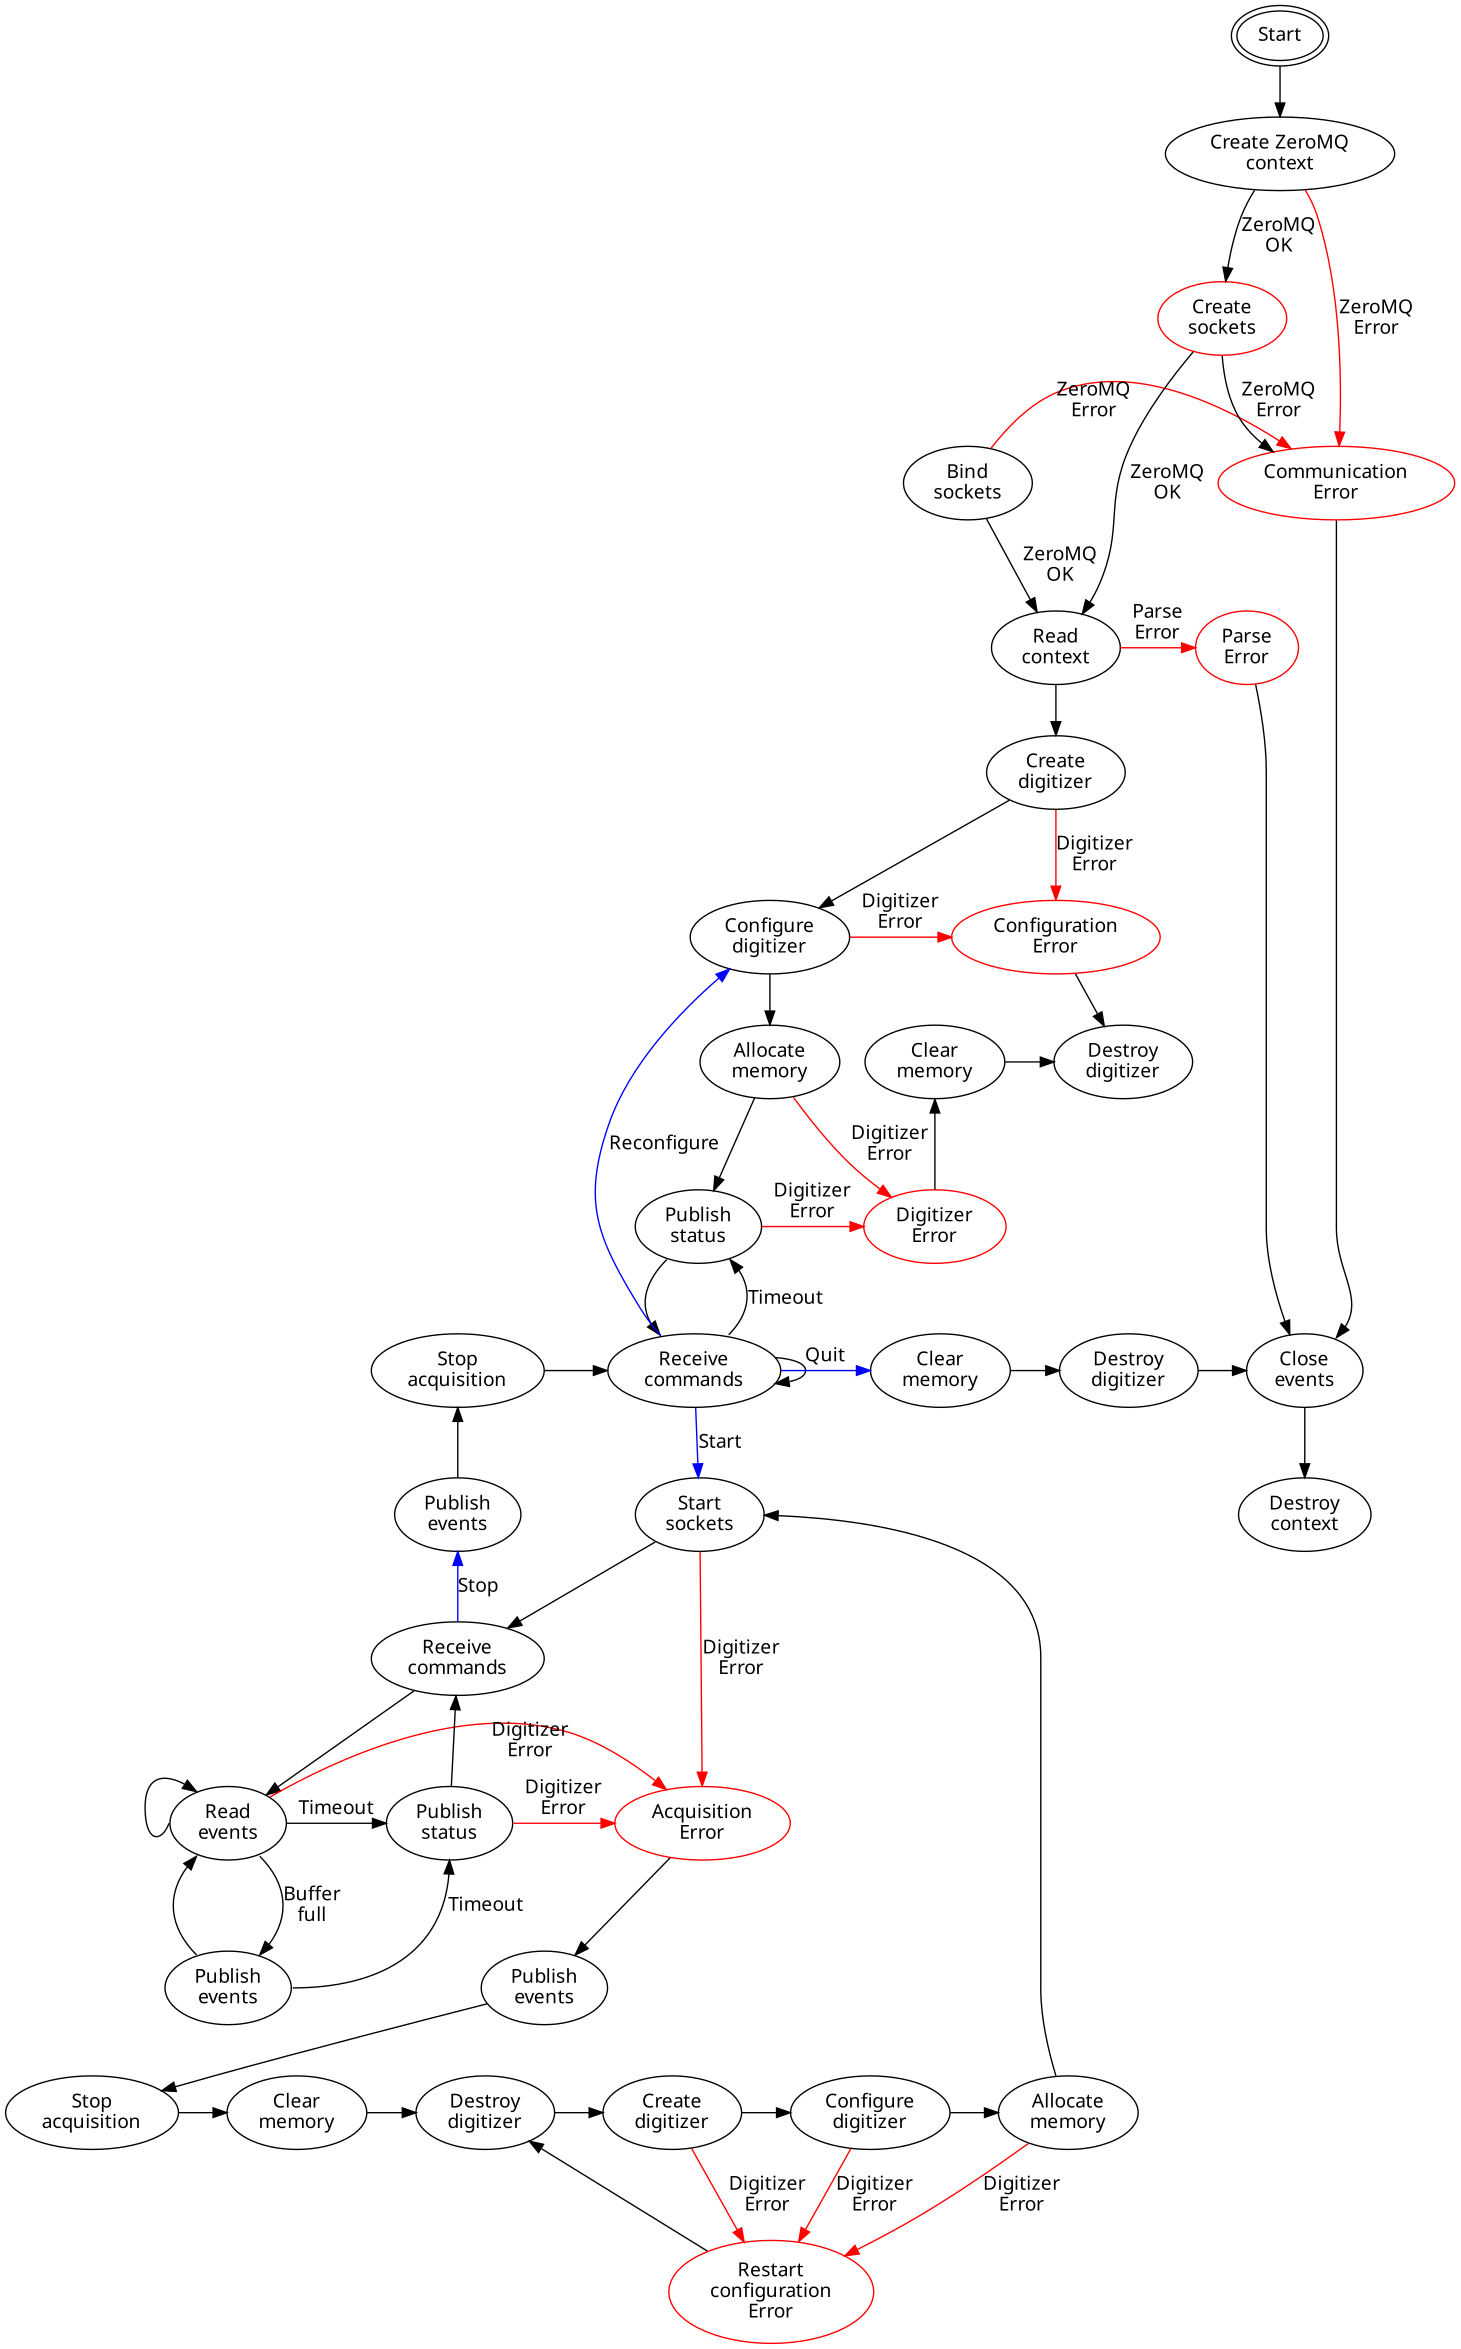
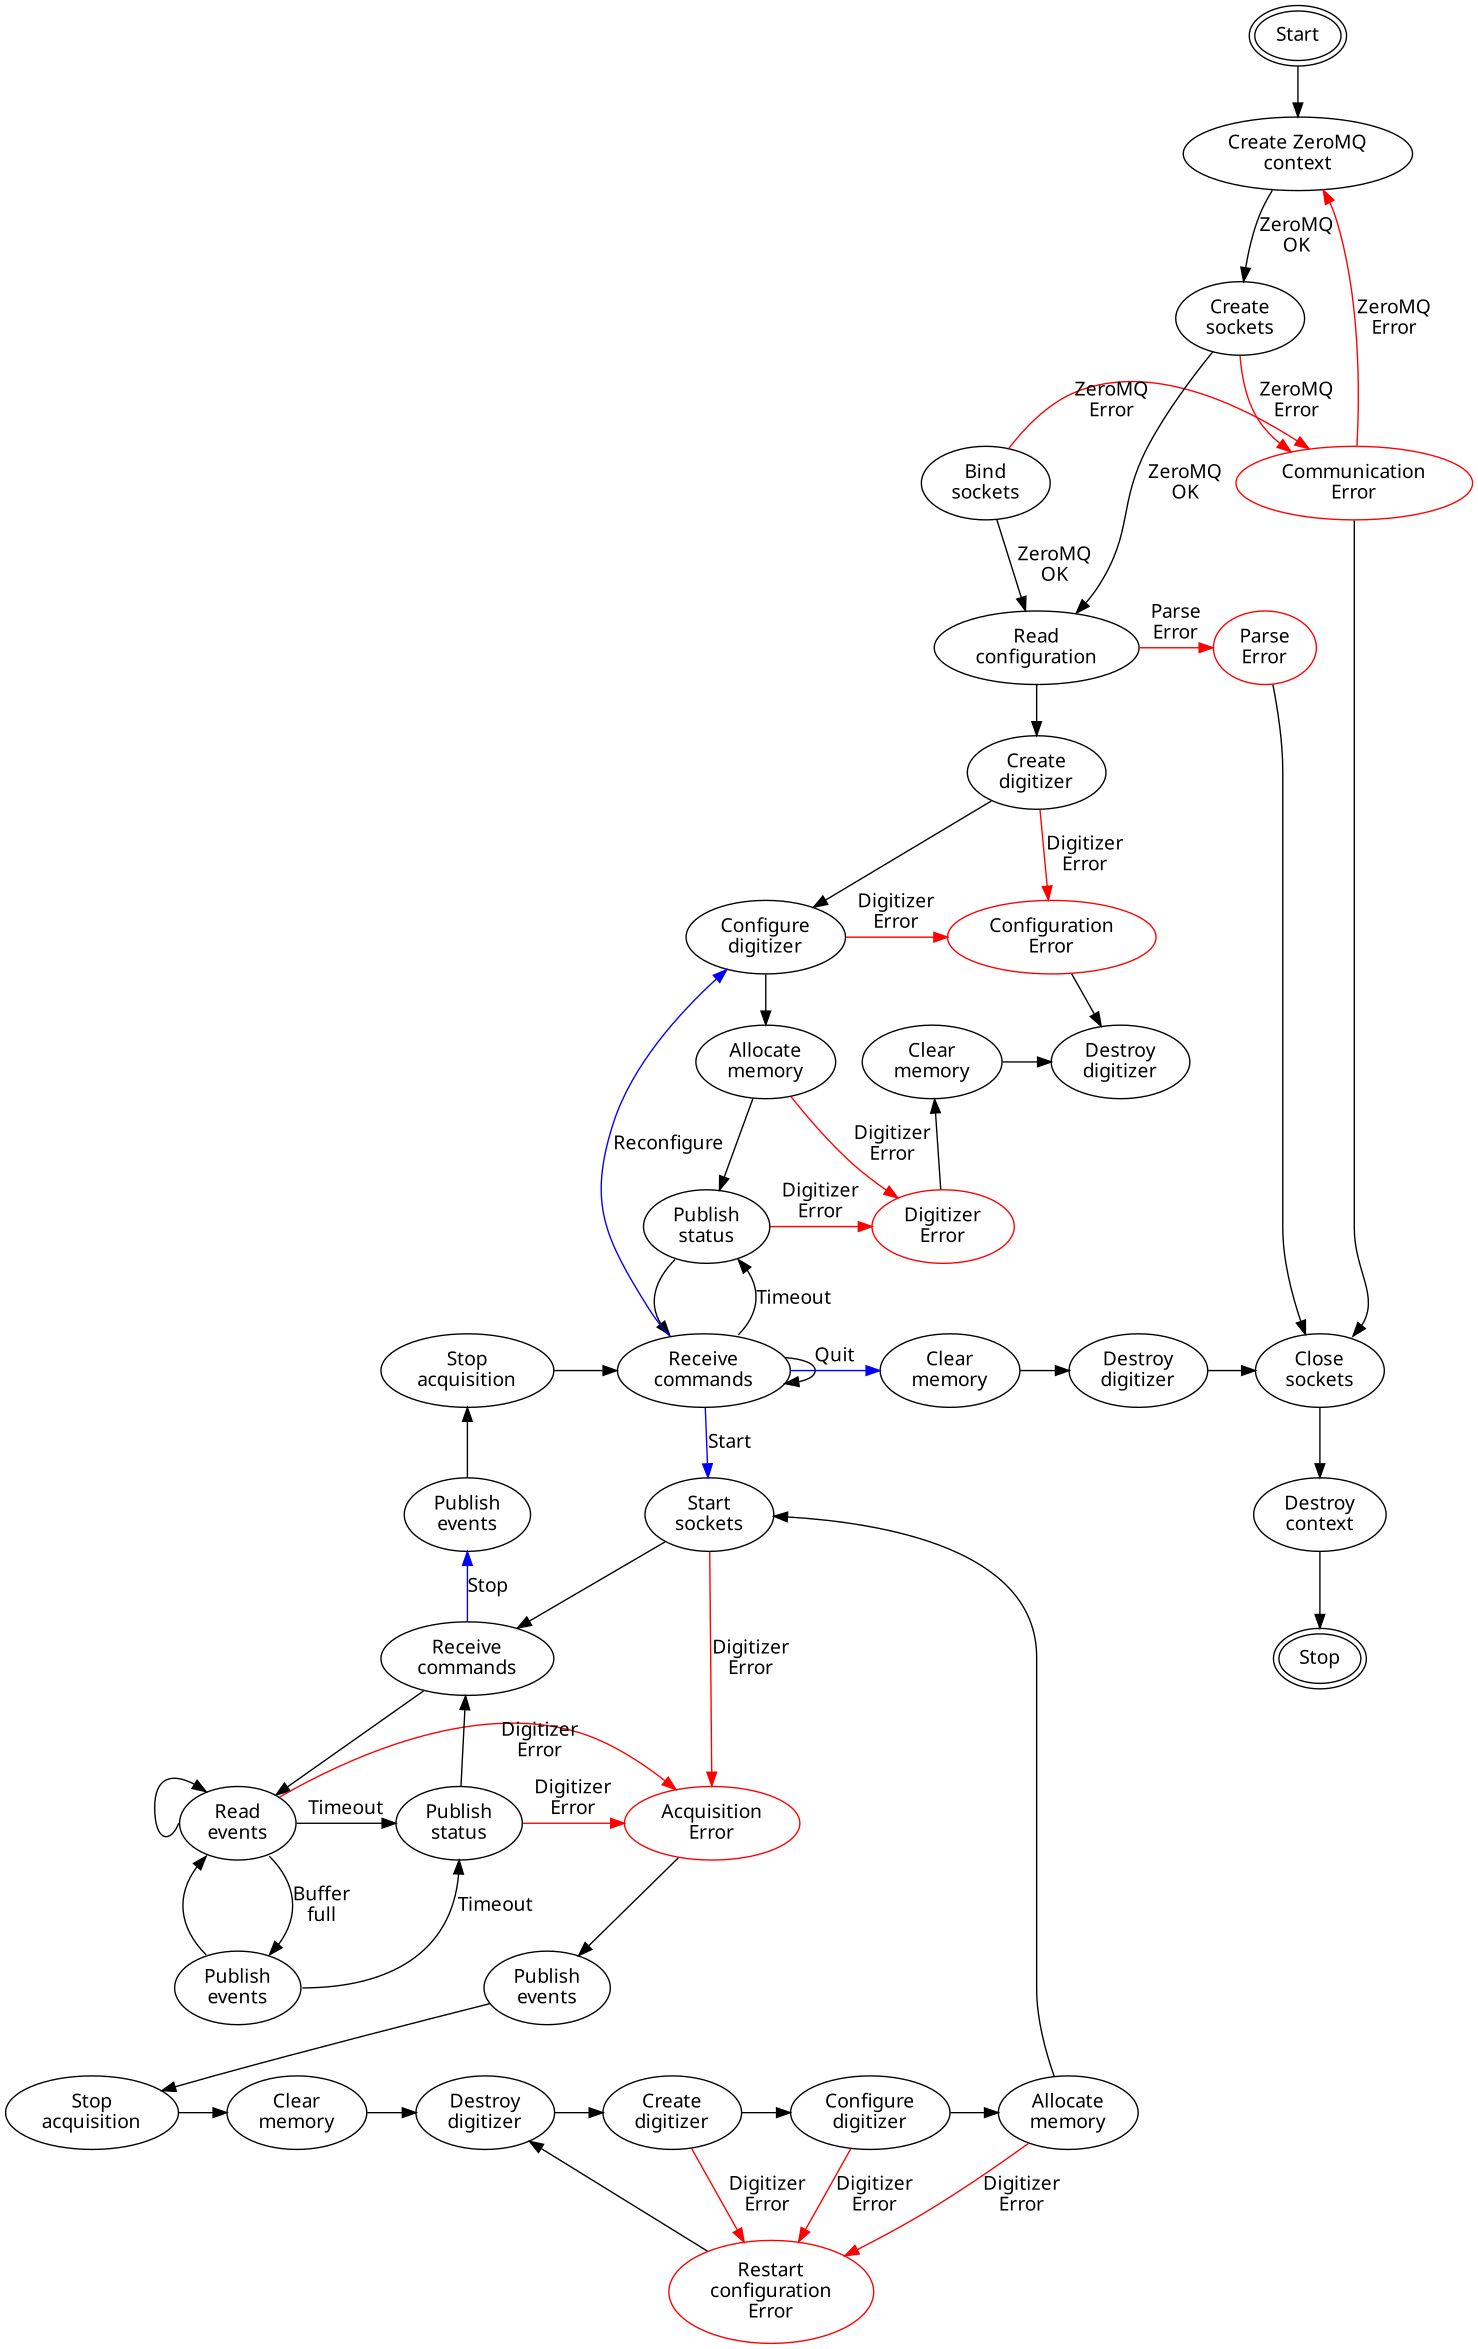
edge "Create ZeroMQ context" -> "Communication Error": reversed
node "Create sockets": color red -> black
edge "Create sockets" -> "Communication Error": color black -> red
node "Read context": label "Read context" -> "Read configuration"
node "Close events": label "Close events" -> "Close sockets"
node "Stop": added
